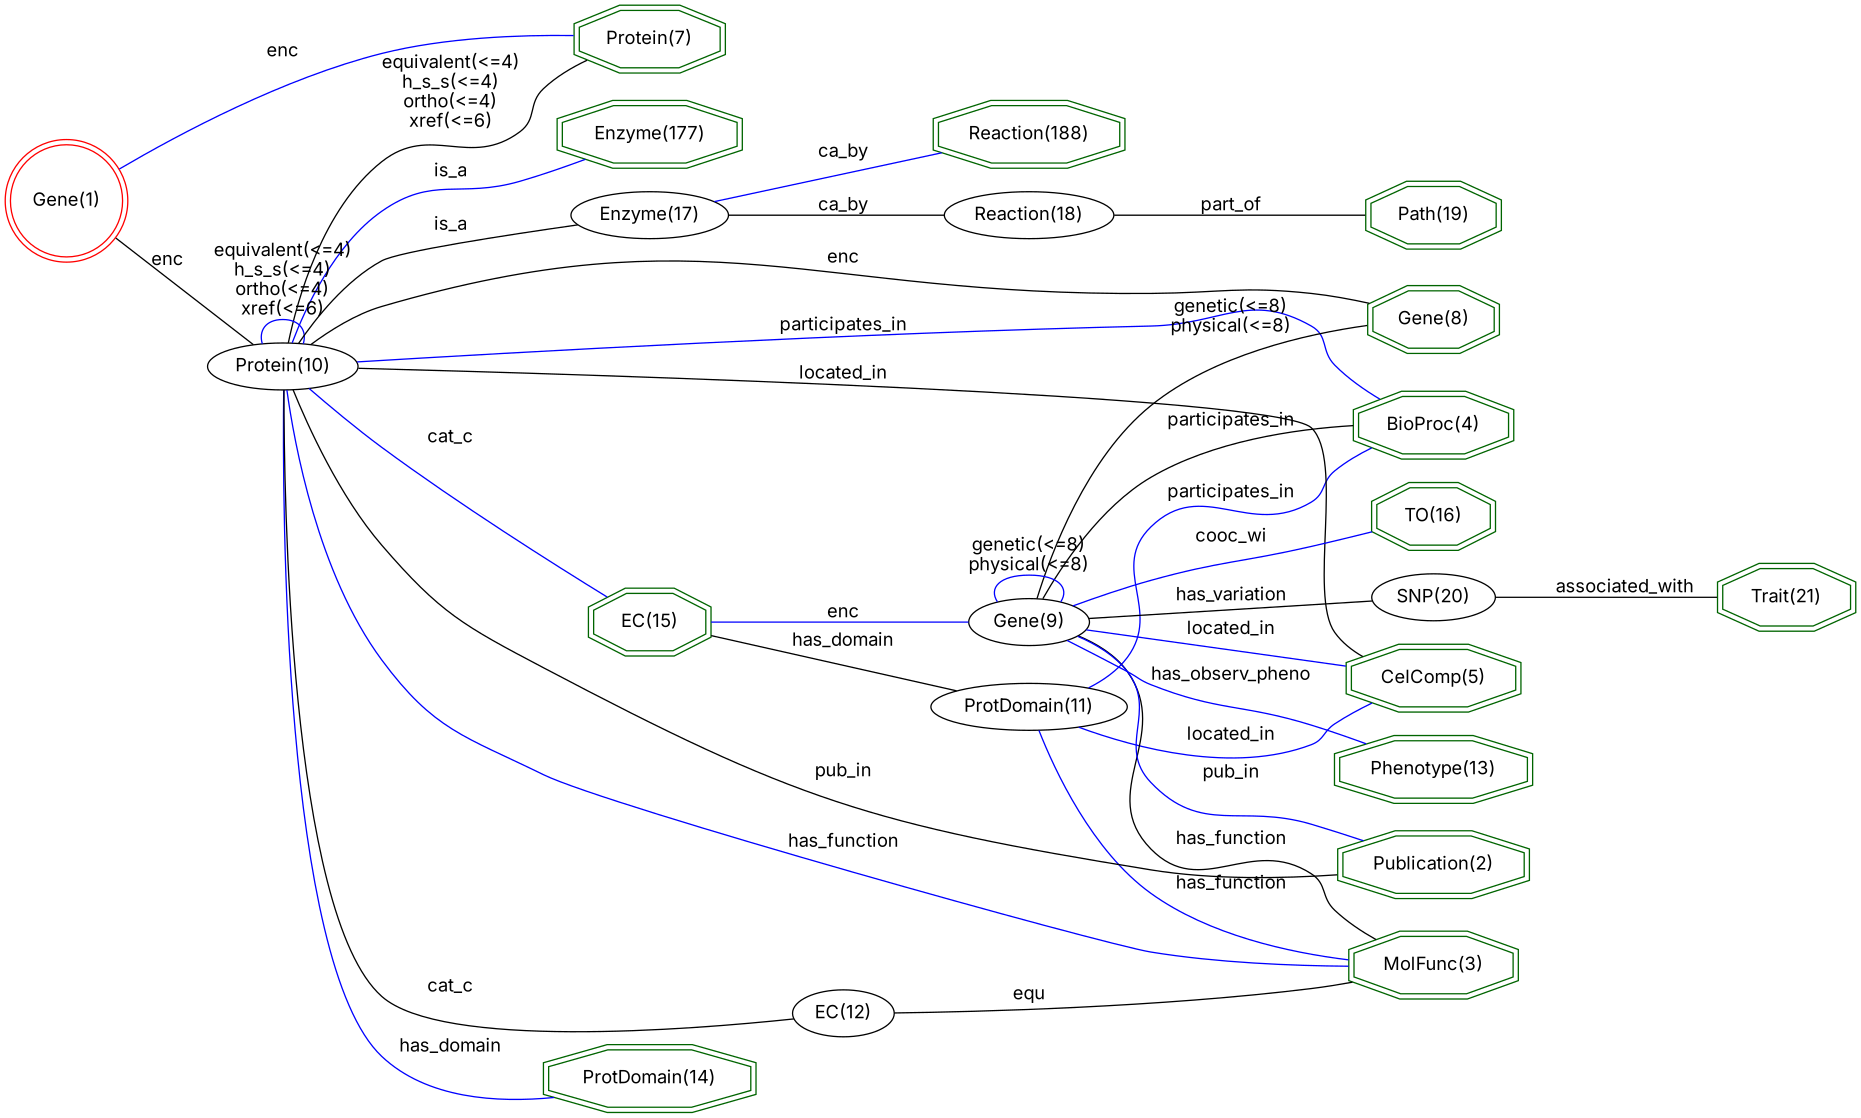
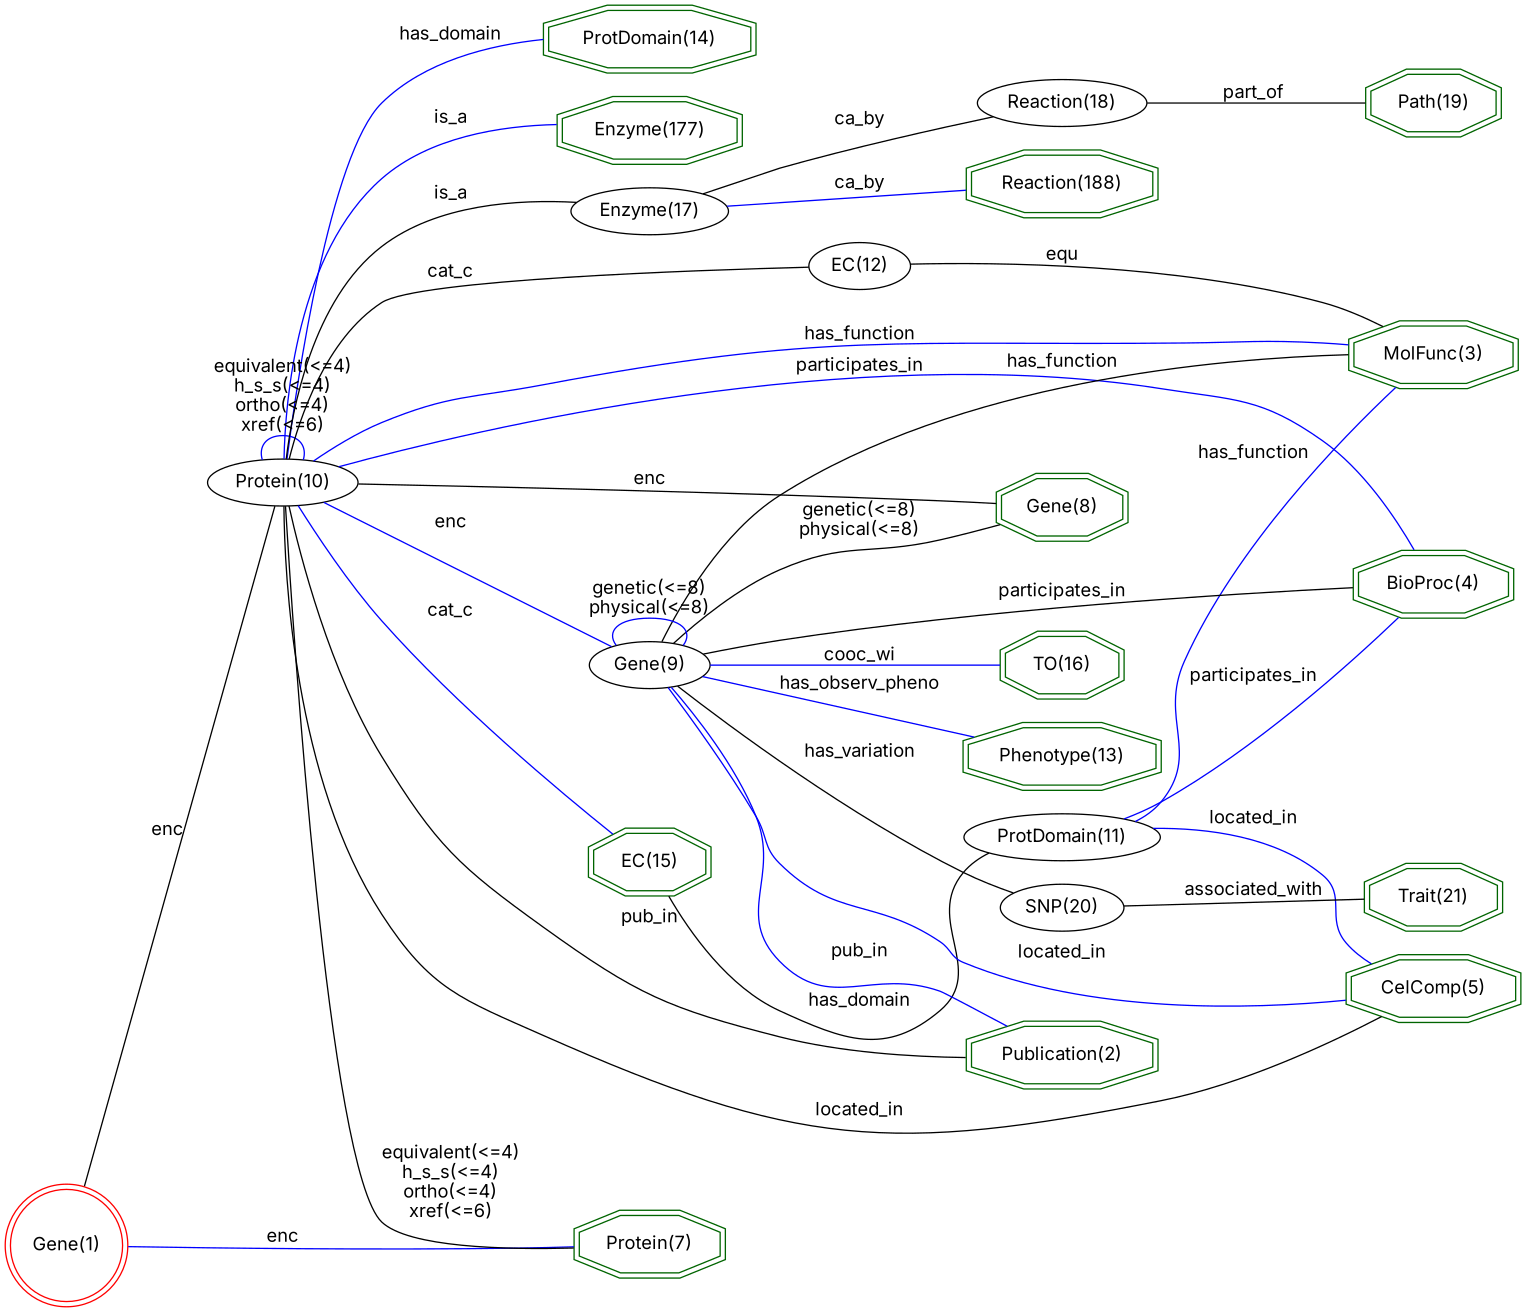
edge "EC(15)" -- "Gene(9)": now "Protein(10)" -- "Gene(9)"
